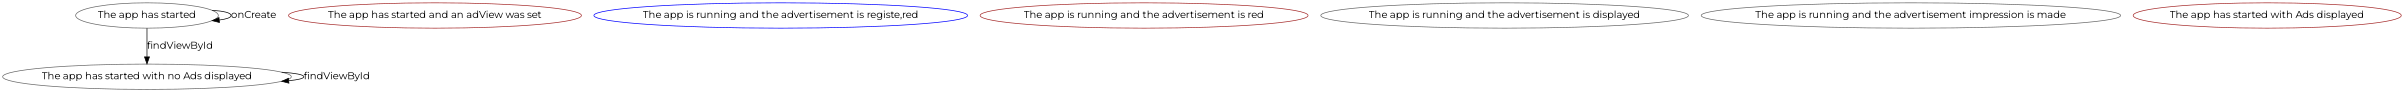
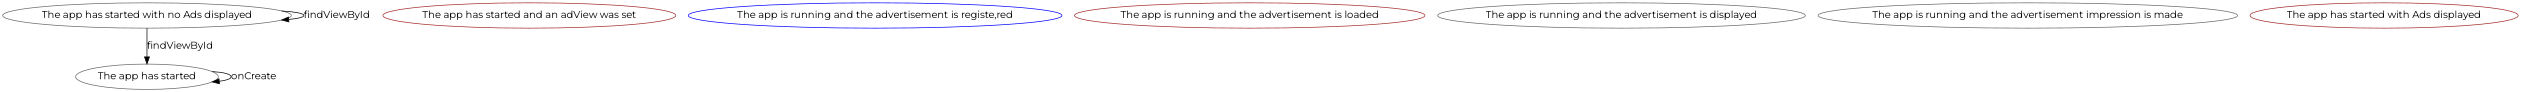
node "The app is running and the advertisement is red": label "The app is running and the advertisement is red" -> "The app is running and the advertisement is loaded"
edge "The app has started" -> "The app has started with no Ads displayed": reversed
